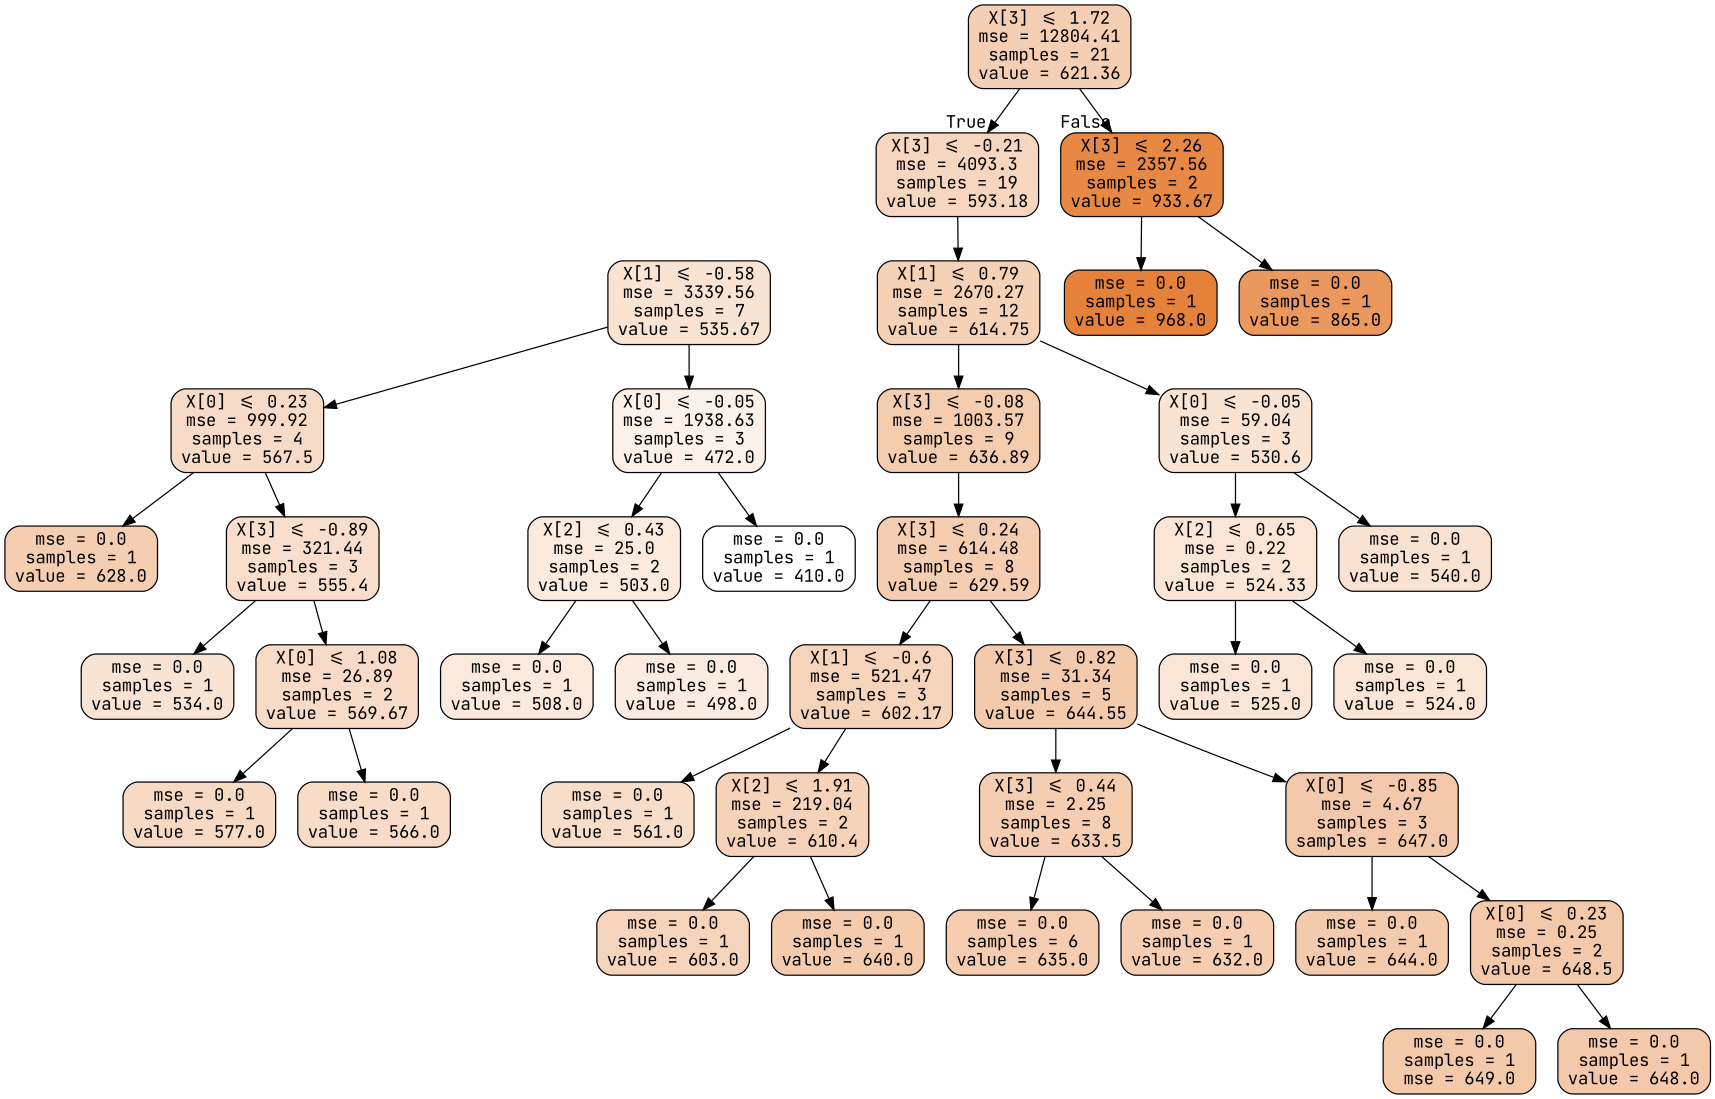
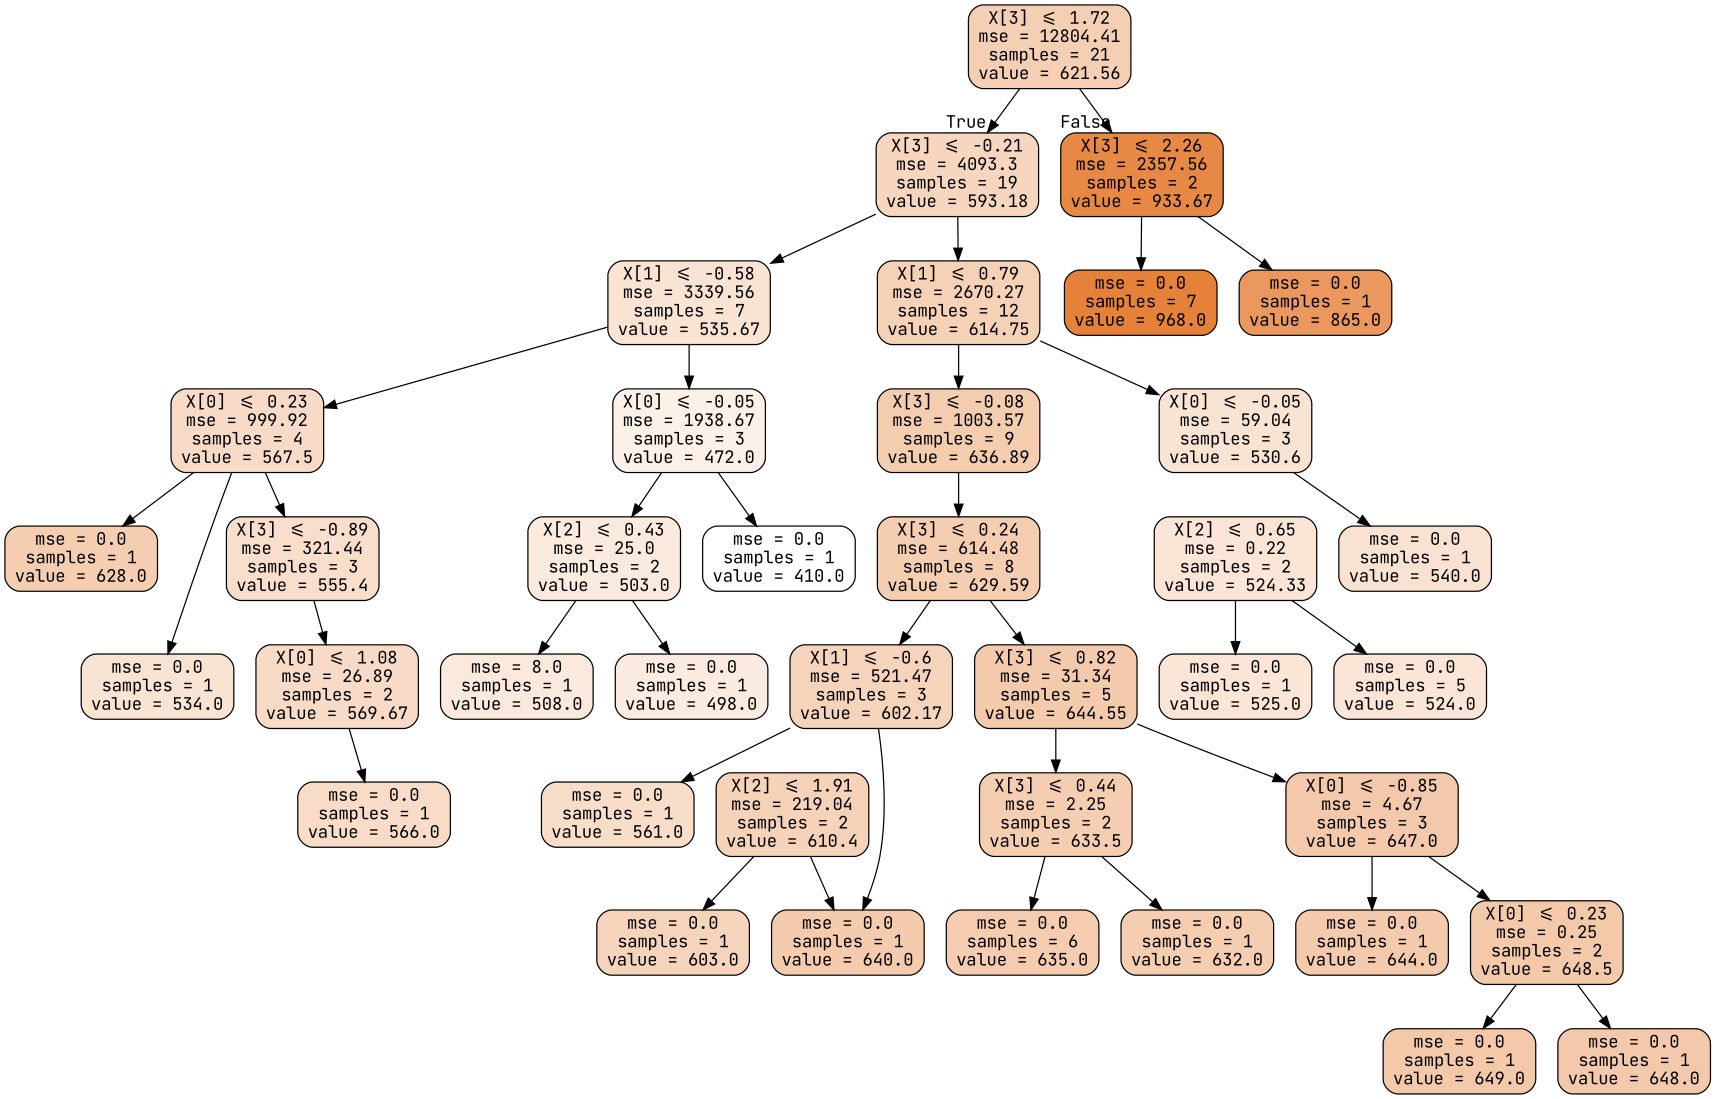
node "X[3] <= 1.72 mse = 12804.41 samples = 21 value = 621.36": label "X[3] <= 1.72 mse = 12804.41 samples = 21 value = 621.36" -> "X[3] <= 1.72 mse = 12804.41 samples = 21 value = 621.56"
edge "X[3] <= -0.21 mse = 4093.3 samples = 19 value = 593.18" -> "X[1] <= -0.58 mse = 3339.56 samples = 7 value = 535.67": added
node "mse = 0.0 samples = 1 value = 968.0": label "mse = 0.0 samples = 1 value = 968.0" -> "mse = 0.0 samples = 7 value = 968.0"
node "X[0] <= -0.05 mse = 1938.63 samples = 3 value = 472.0": label "X[0] <= -0.05 mse = 1938.63 samples = 3 value = 472.0" -> "X[0] <= -0.05 mse = 1938.67 samples = 3 value = 472.0"
edge "X[0] <= -0.05 mse = 59.04 samples = 3 value = 530.6" -> "X[2] <= 0.65 mse = 0.22 samples = 2 value = 524.33": removed
edge "X[3] <= -0.89 mse = 321.44 samples = 3 value = 555.4" -> "mse = 0.0 samples = 1 value = 534.0": now "X[0] <= 0.23 mse = 999.92 samples = 4 value = 567.5" -> "mse = 0.0 samples = 1 value = 534.0"
node "mse = 0.0 samples = 1 value = 508.0": label "mse = 0.0 samples = 1 value = 508.0" -> "mse = 8.0 samples = 1 value = 508.0"
node "mse = 0.0 samples = 1 value = 524.0": label "mse = 0.0 samples = 1 value = 524.0" -> "mse = 0.0 samples = 5 value = 524.0"
edge "X[1] <= -0.6 mse = 521.47 samples = 3 value = 602.17" -> "X[2] <= 1.91 mse = 219.04 samples = 2 value = 610.4": now "X[1] <= -0.6 mse = 521.47 samples = 3 value = 602.17" -> "mse = 0.0 samples = 1 value = 640.0"
node "mse = 0.0 samples = 1 value = 577.0": removed
node "X[3] <= 0.44 mse = 2.25 samples = 8 value = 633.5": label "X[3] <= 0.44 mse = 2.25 samples = 8 value = 633.5" -> "X[3] <= 0.44 mse = 2.25 samples = 2 value = 633.5"
node "X[0] <= -0.85 mse = 4.67 samples = 3 samples = 647.0": label "X[0] <= -0.85 mse = 4.67 samples = 3 samples = 647.0" -> "X[0] <= -0.85 mse = 4.67 samples = 3 value = 647.0"
node "mse = 0.0 samples = 1 mse = 649.0": label "mse = 0.0 samples = 1 mse = 649.0" -> "mse = 0.0 samples = 1 value = 649.0"
